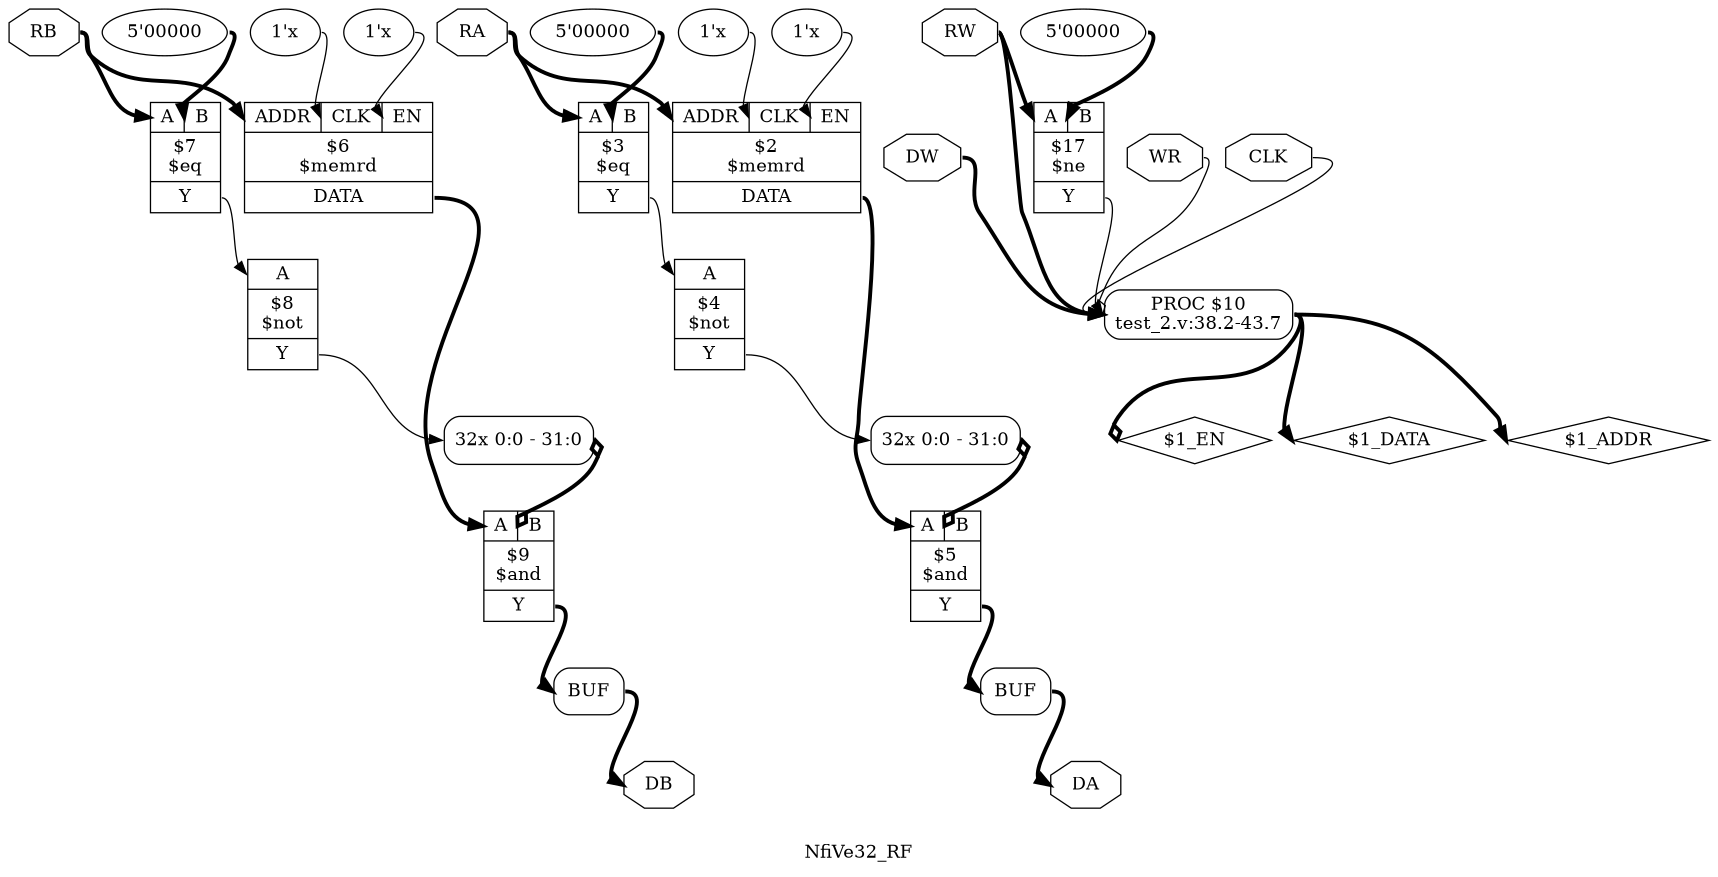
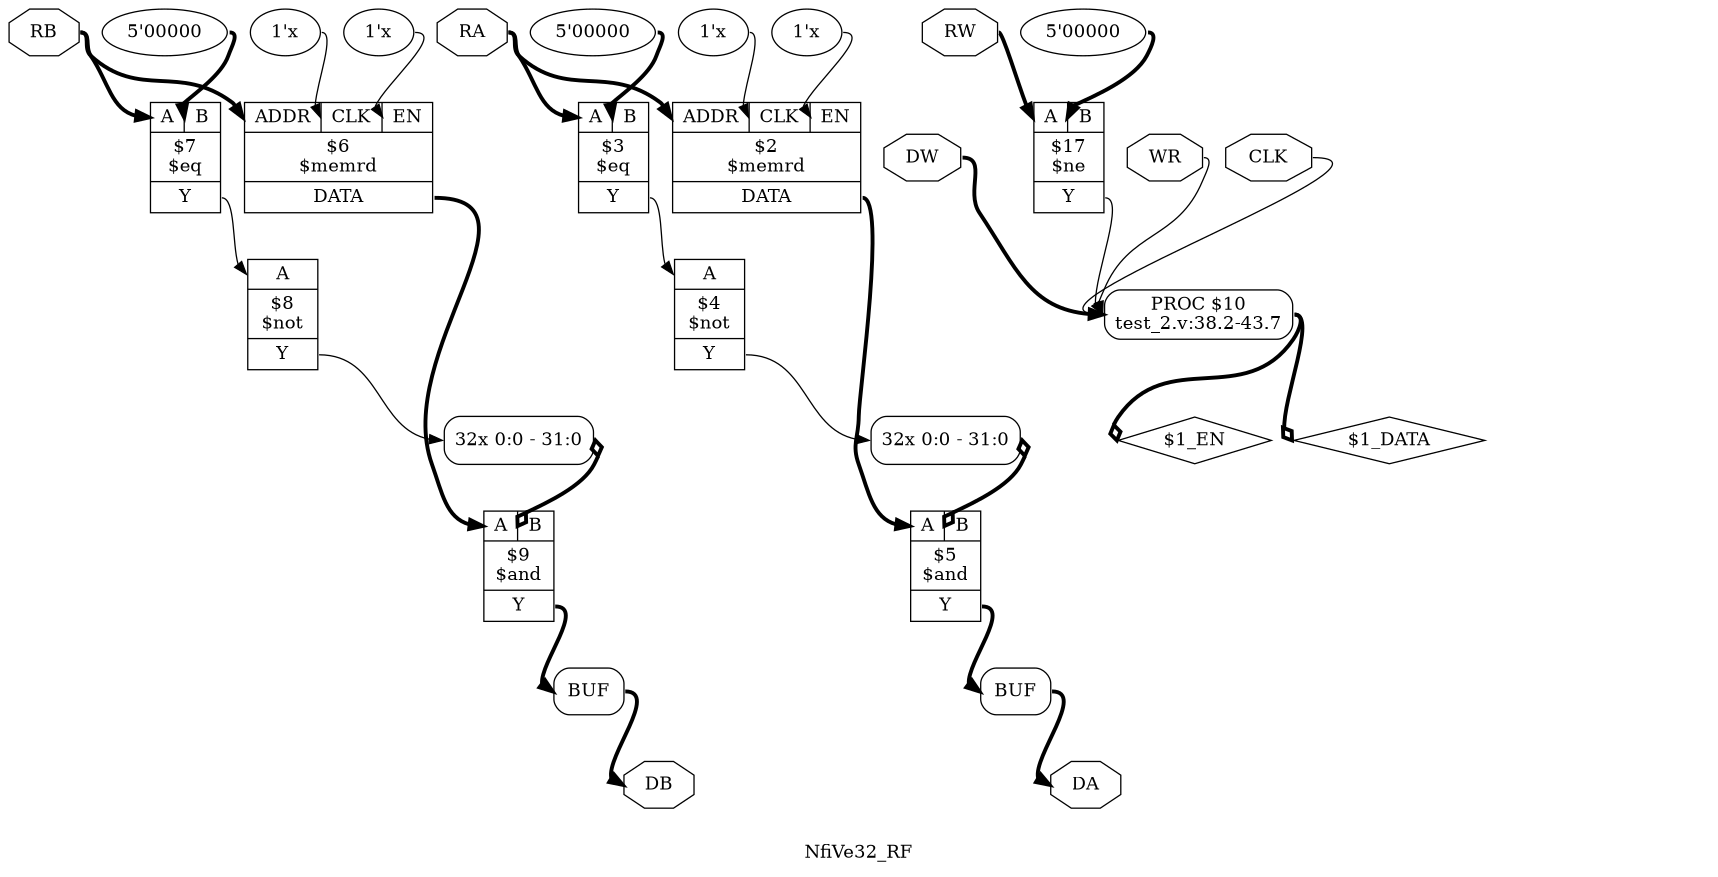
edge "RW" -> "PROC $10 test_2.v:38.2-43.7": removed
edge "WR" -> "PROC $10 test_2.v:38.2-43.7": arrowhead odiamond -> normal
edge "PROC $10 test_2.v:38.2-43.7" -> "$1_DATA": arrowhead normal -> odiamond
node "$1_ADDR": removed
